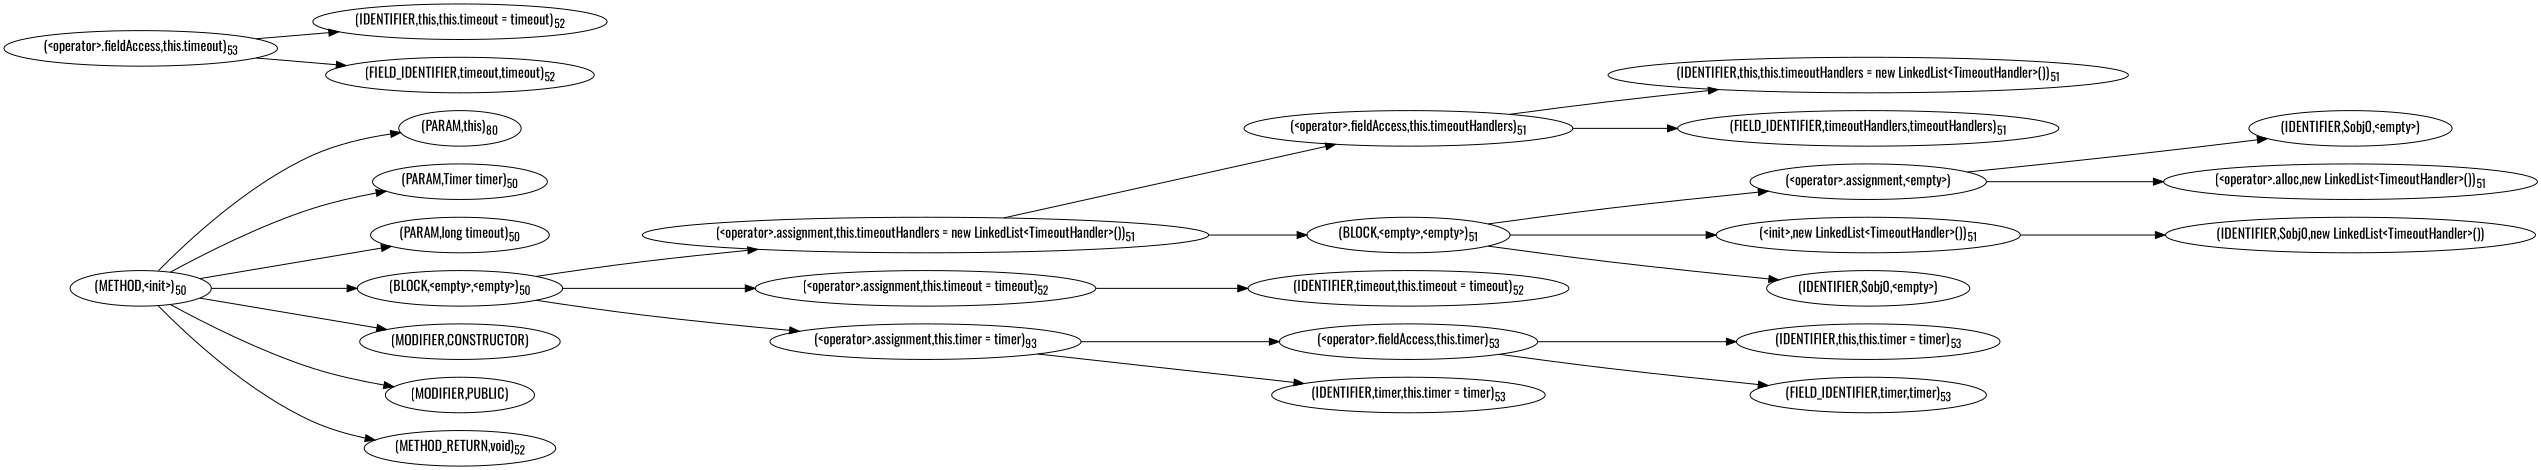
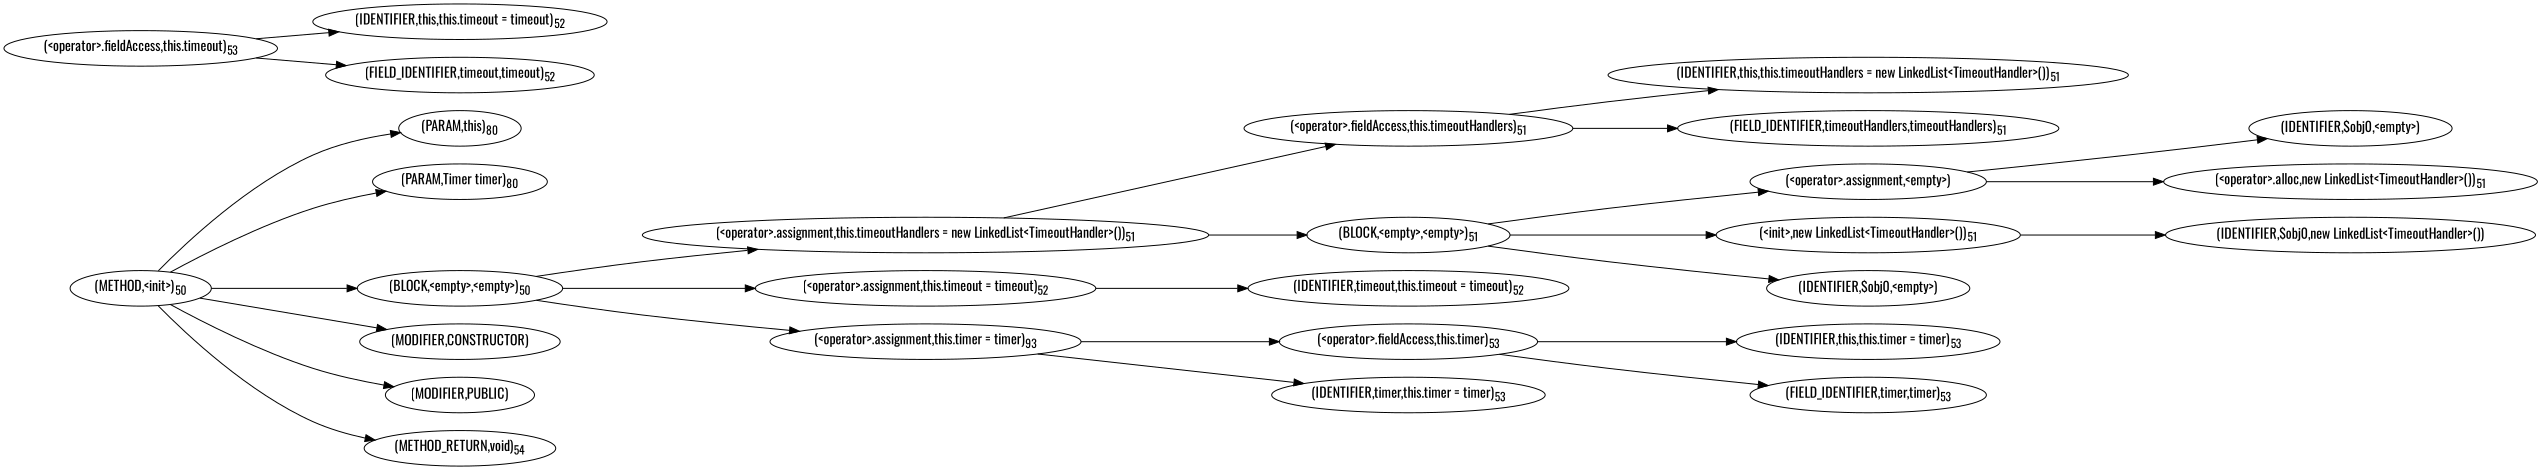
node "(PARAM,Timer timer)": text "50" -> "80"
node "(PARAM,long timeout)": removed
node "(METHOD_RETURN,void)": text "52" -> "54"
